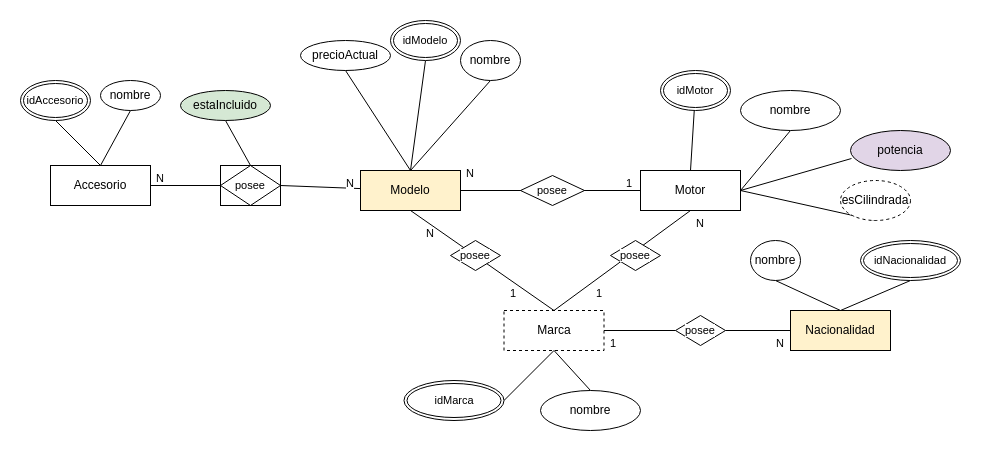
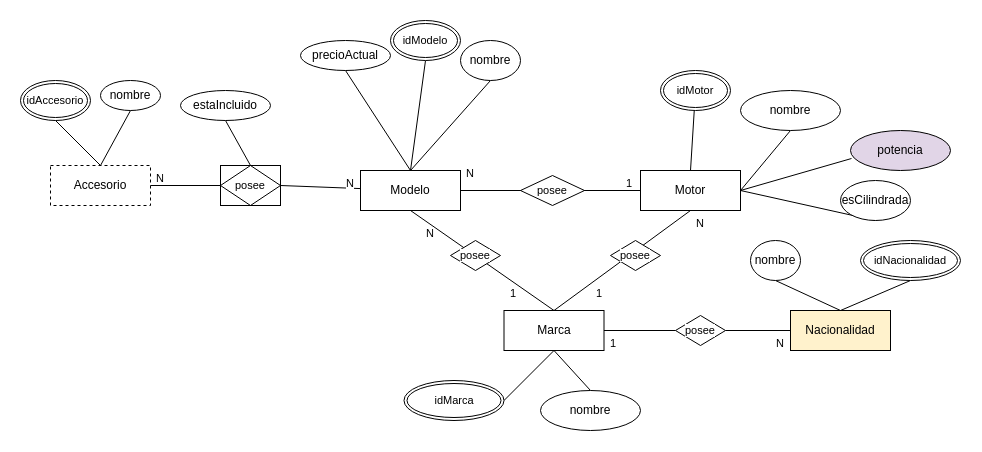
node "estaIncluido": fillcolor #d5e8d4 -> #ffffff
node "Accesorio": style solid -> dashed
node "Modelo": fillcolor #fff2cc -> #ffffff
node "esCilindrada": style dashed -> solid
node "Marca": style dashed -> solid
